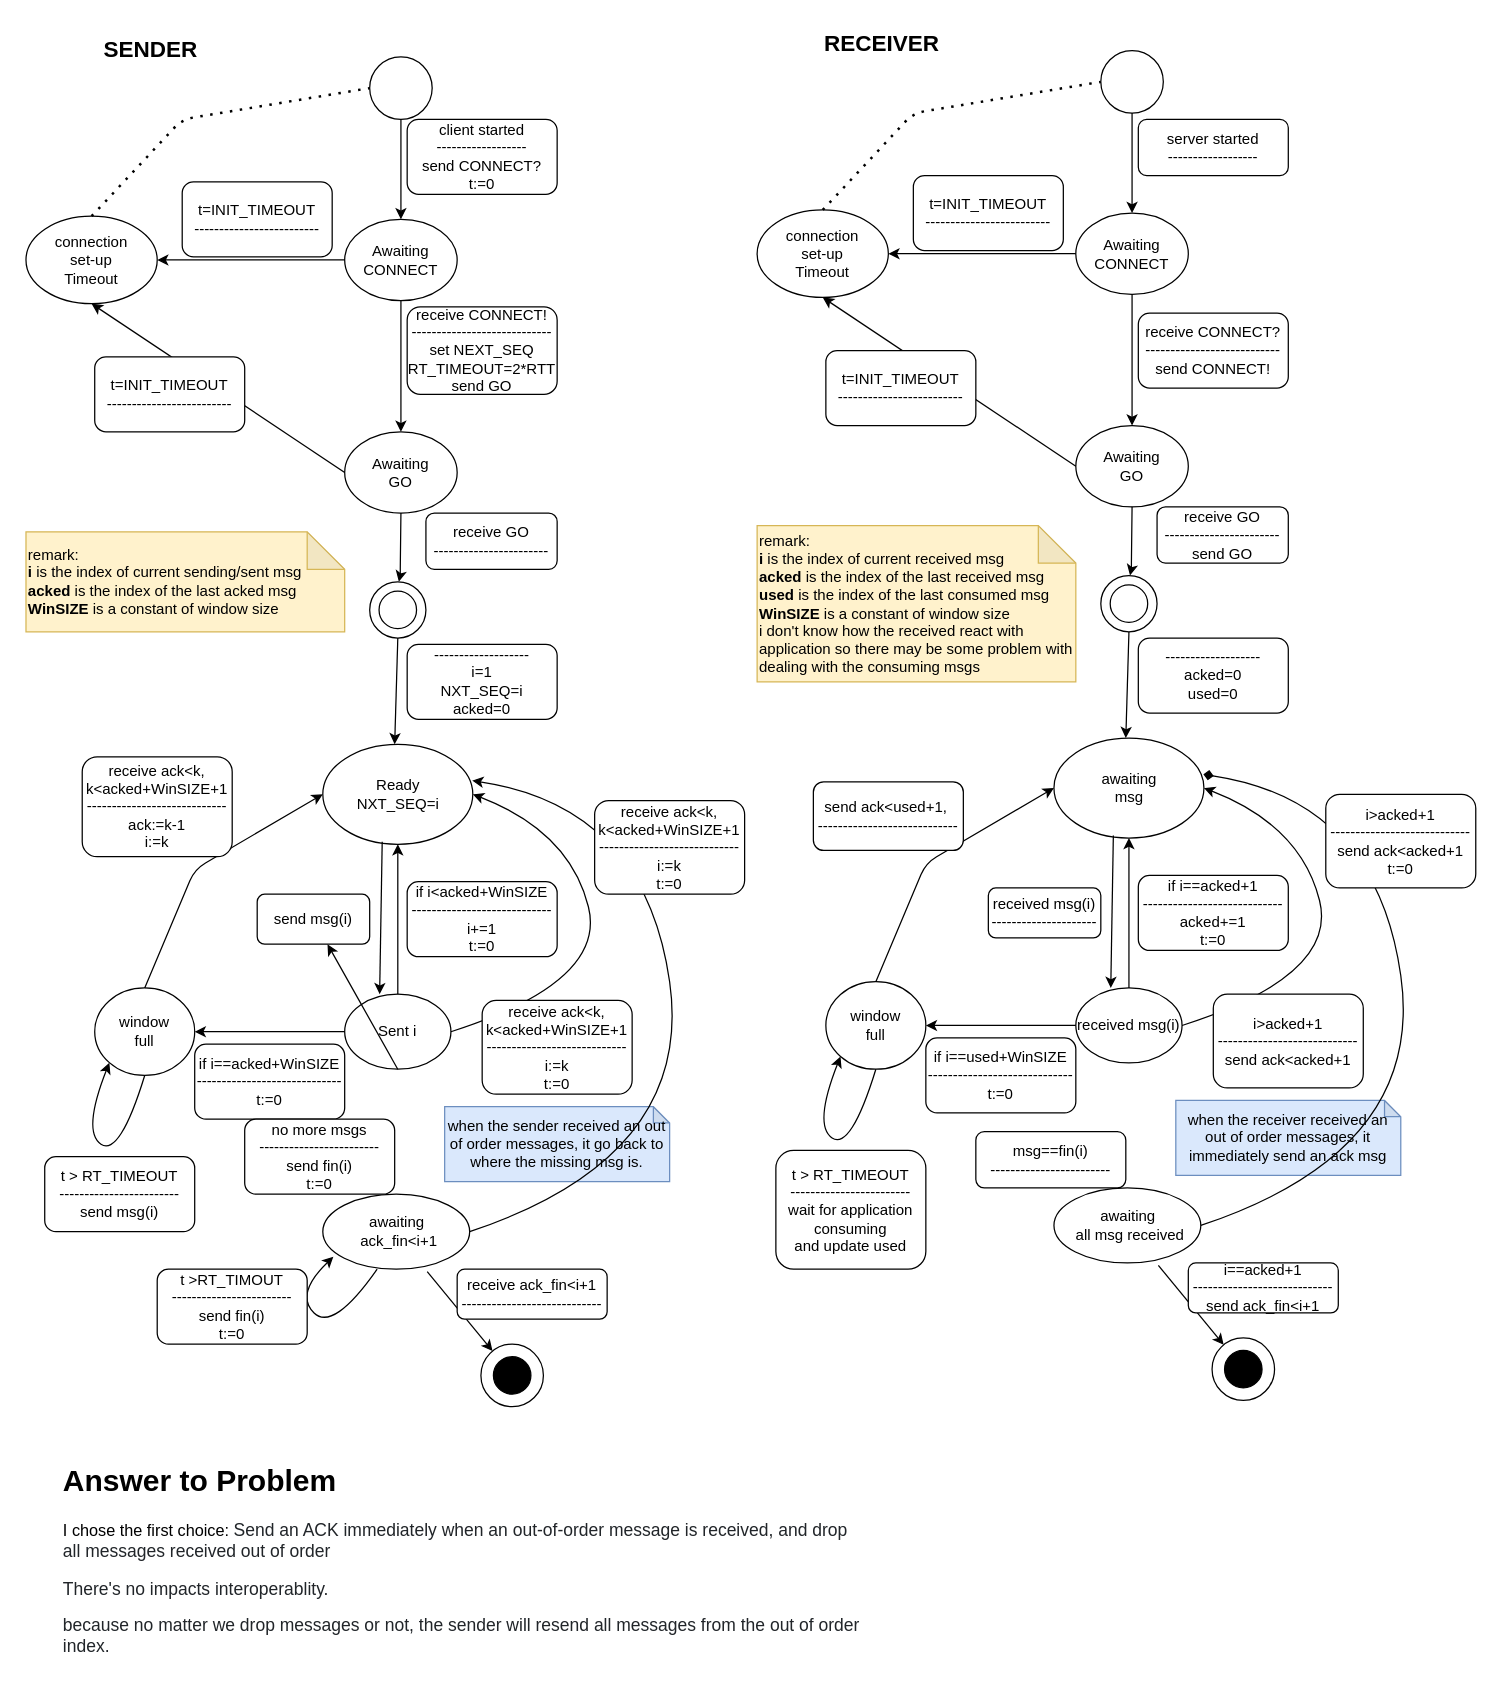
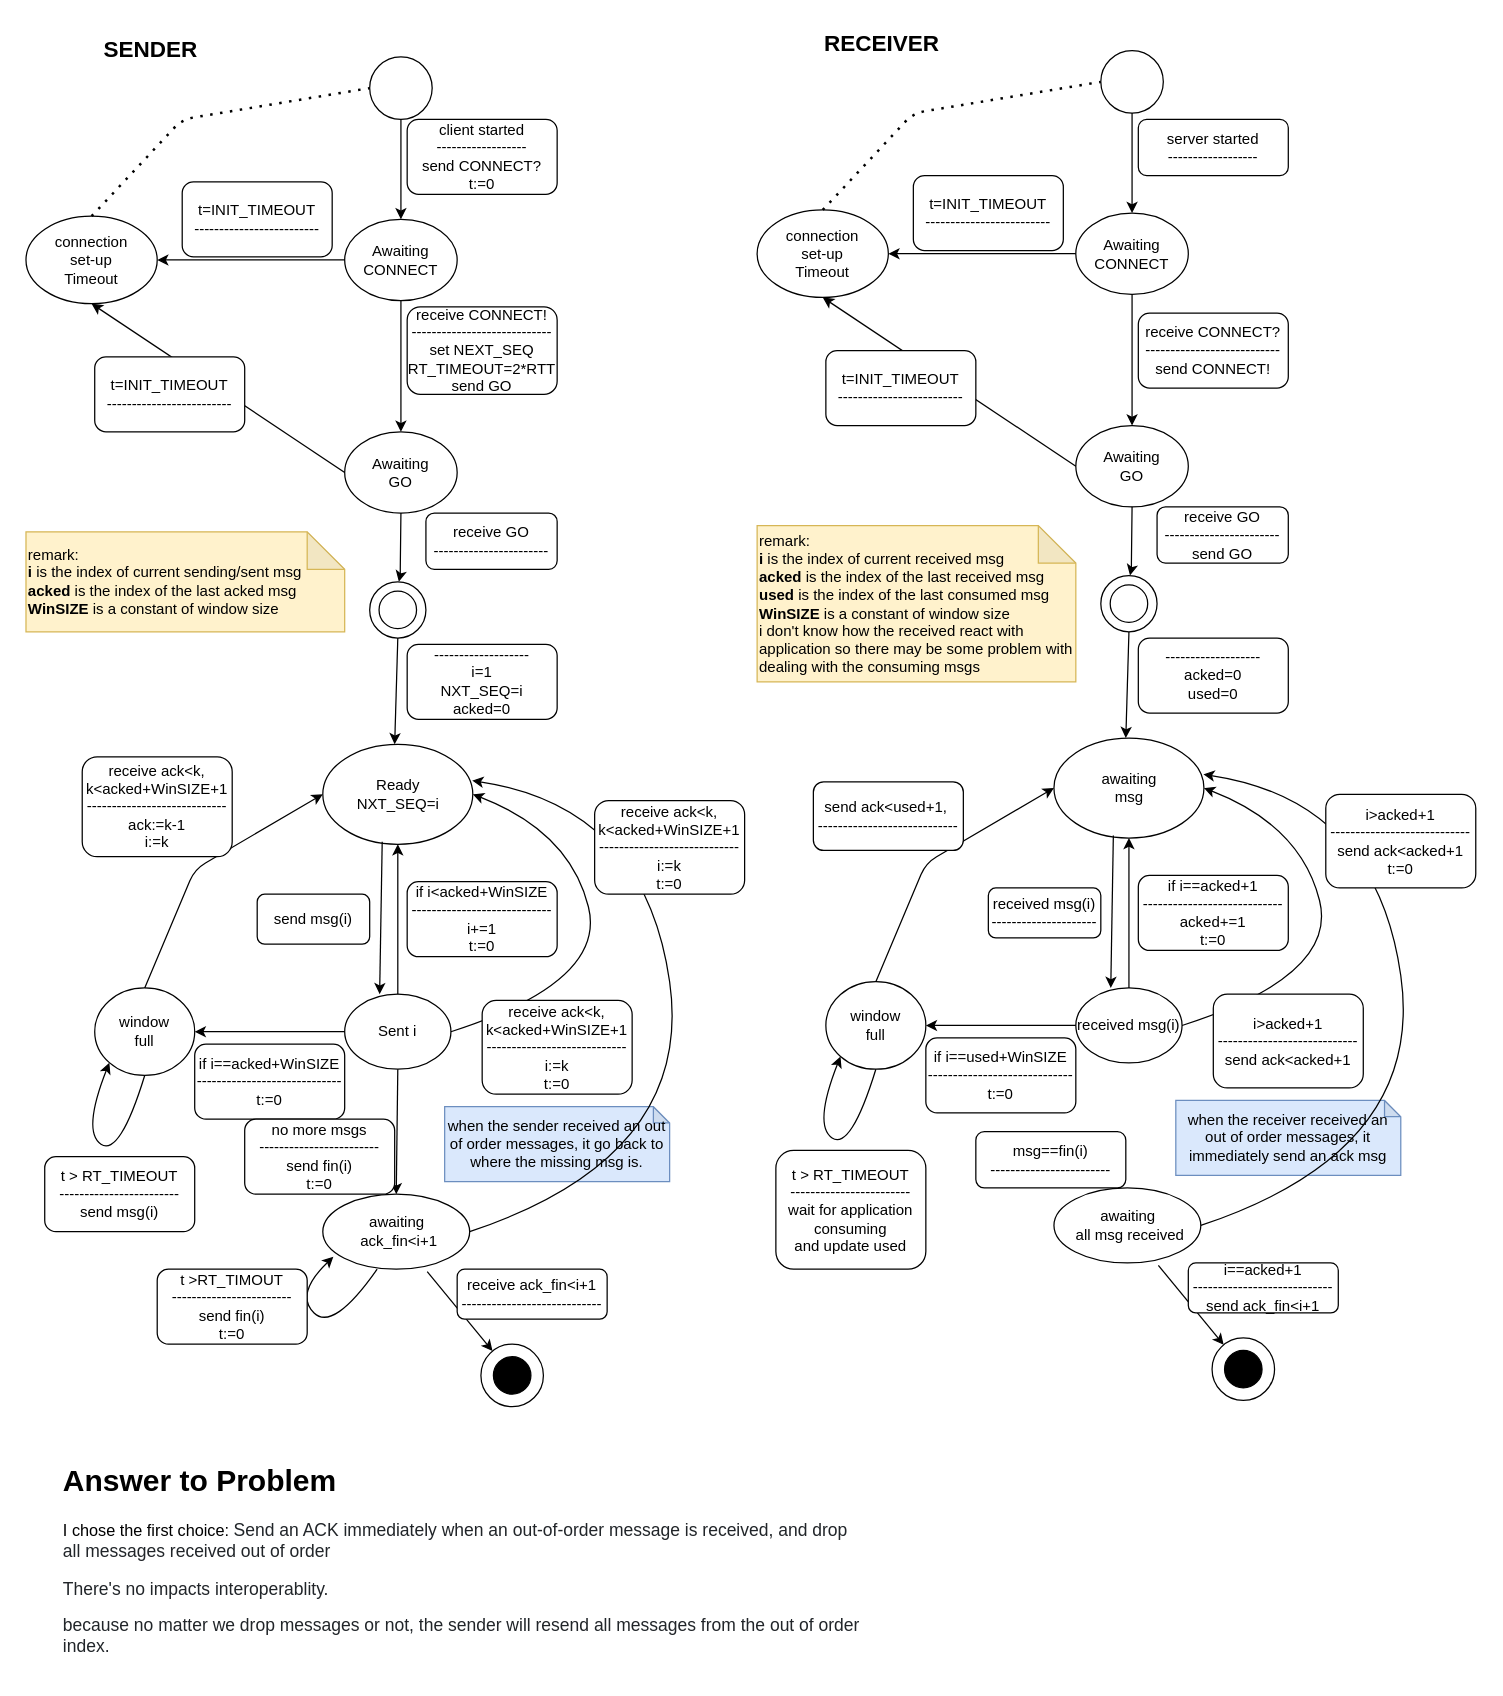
edge "awaiting all msg received" -> "awaiting msg": arrowhead diamond -> classic
edge "Sent i" -> "send msg(i)": now "Sent i" -> "awaiting ack_fin<i+1"
